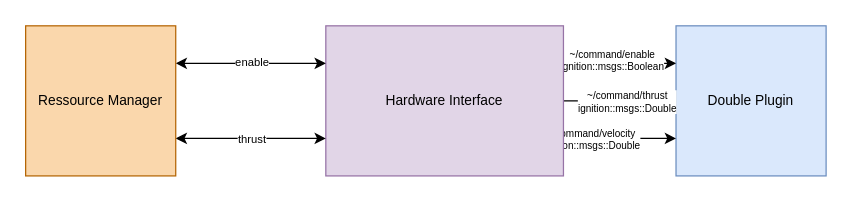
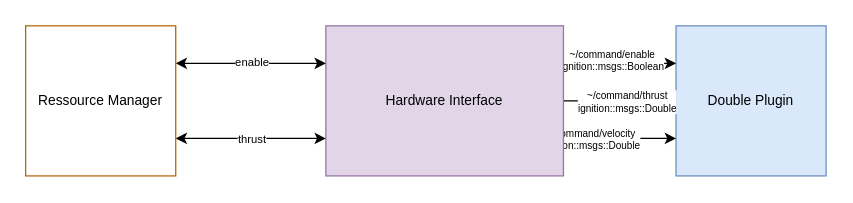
node "Ressource Manager": fillcolor #fad7ac -> #ffffff
